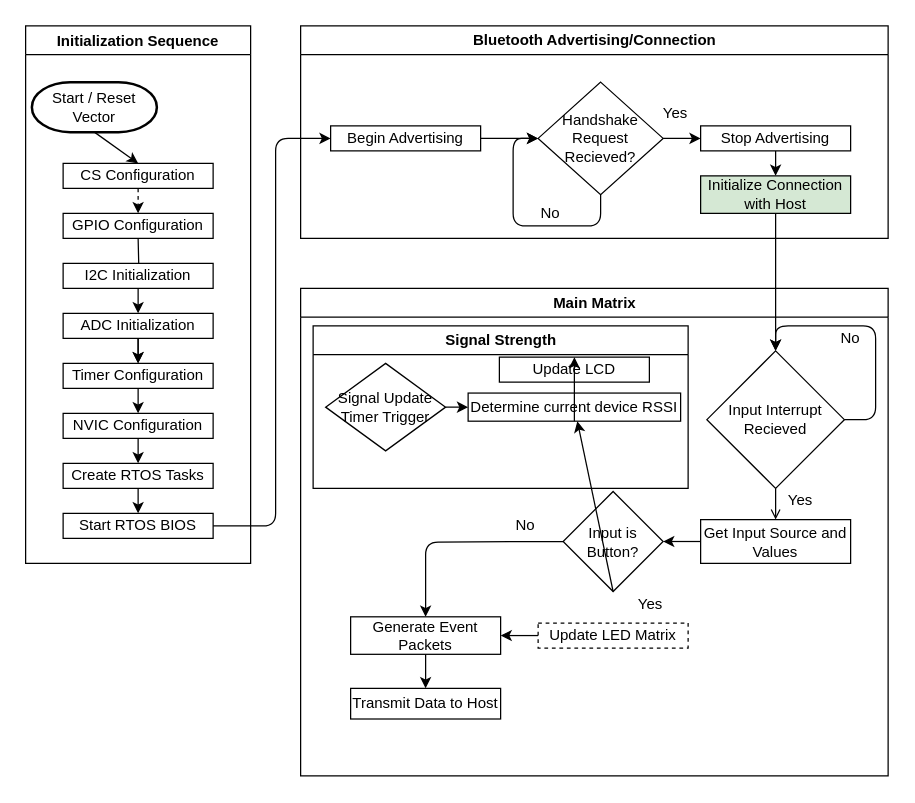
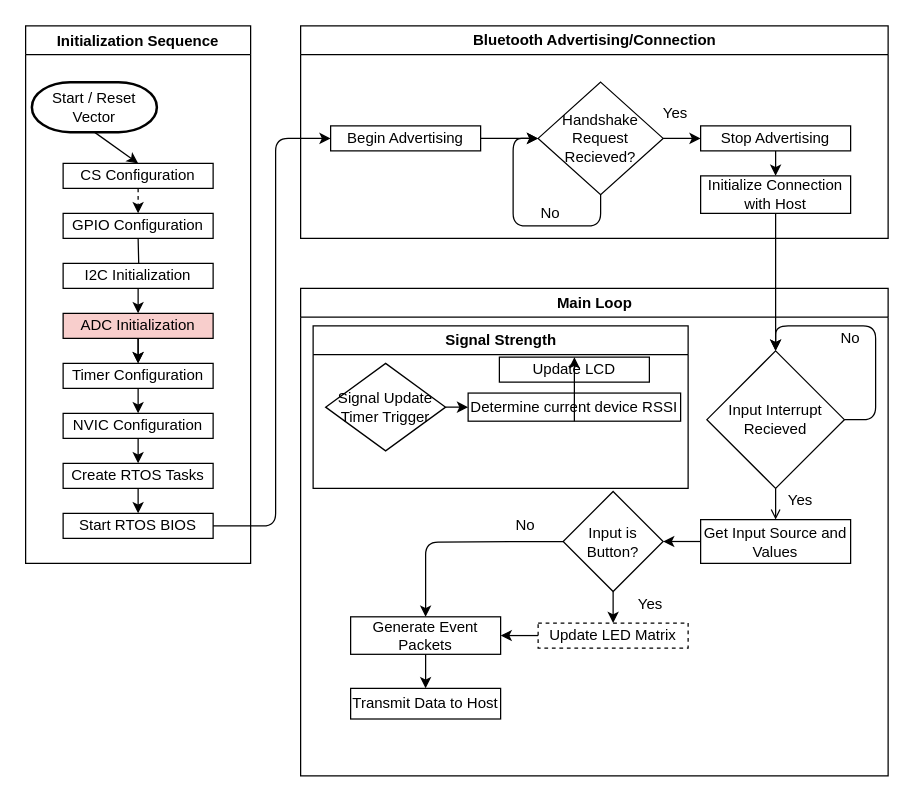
node "Initialize Connection with Host": fillcolor #d5e8d4 -> #ffffff
node "Main Matrix": label "Main Matrix" -> "Main Loop"
node "ADC Initialization": fillcolor #ffffff -> #f8cecc
edge "Input is Button?" -> "Determine current device RSSI": now "Input is Button?" -> "Update LED Matrix"
